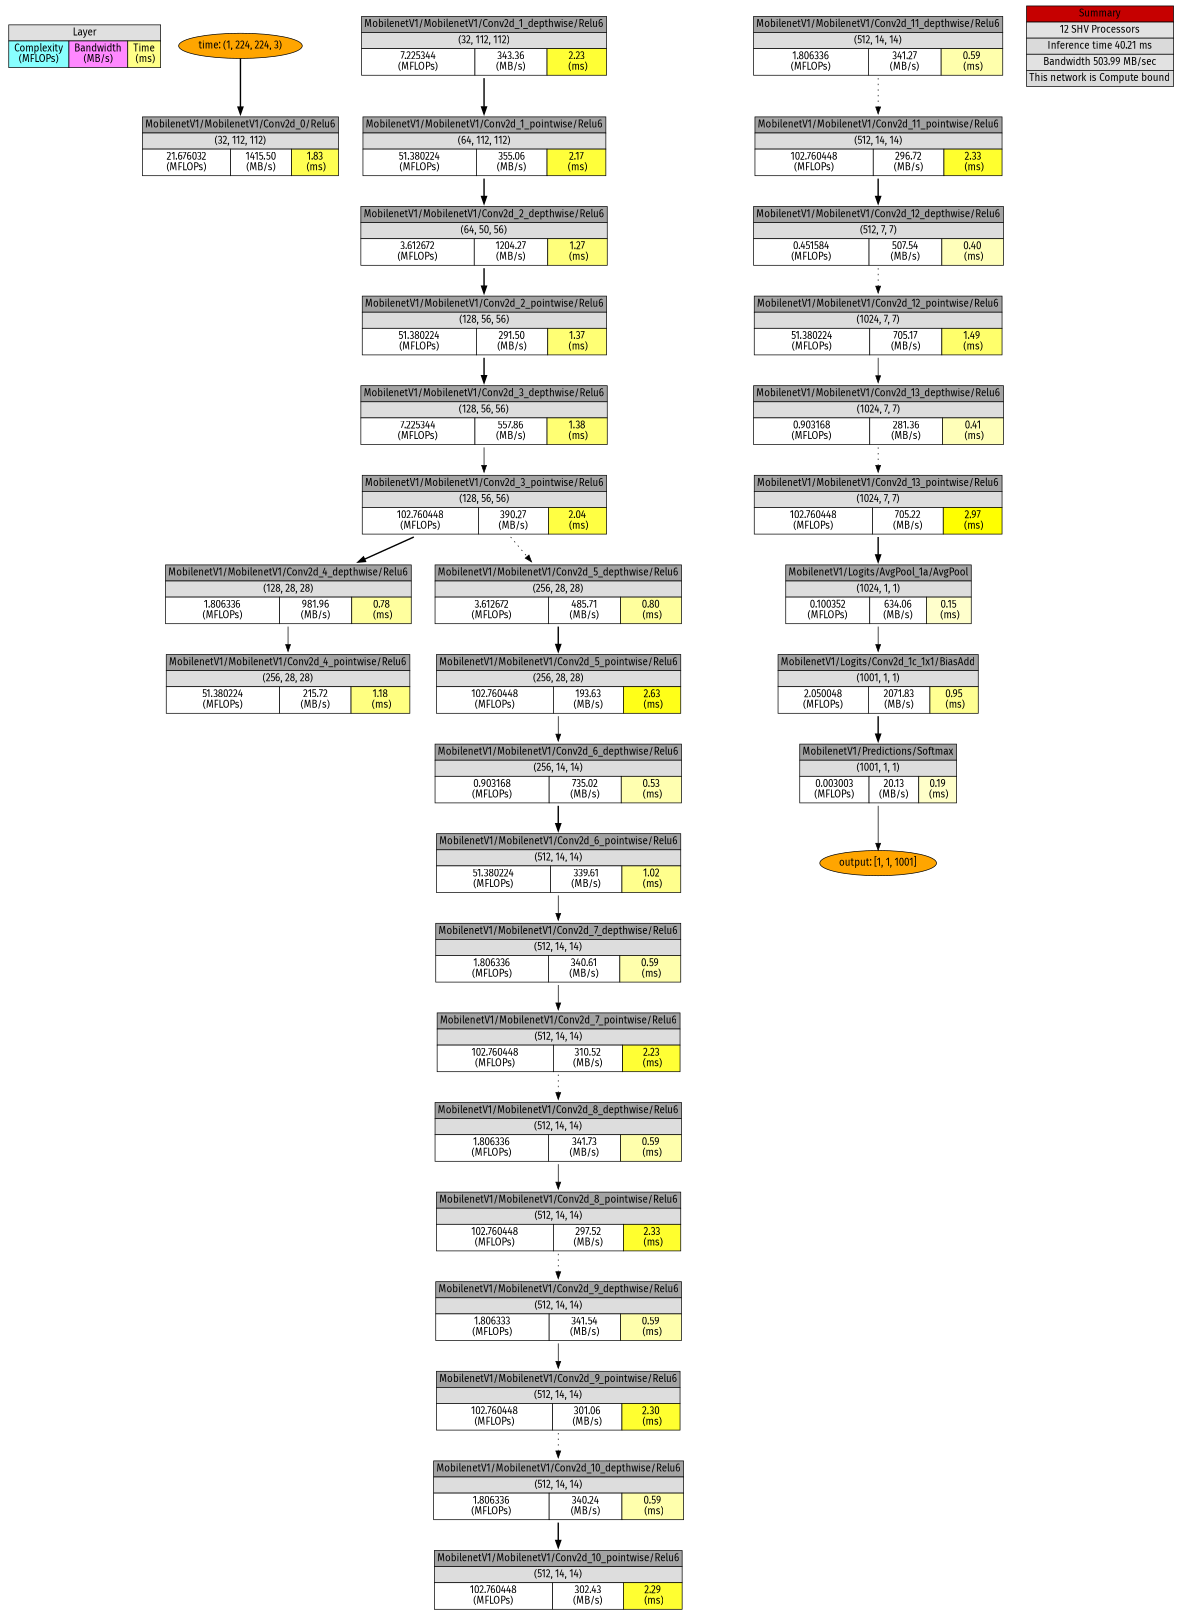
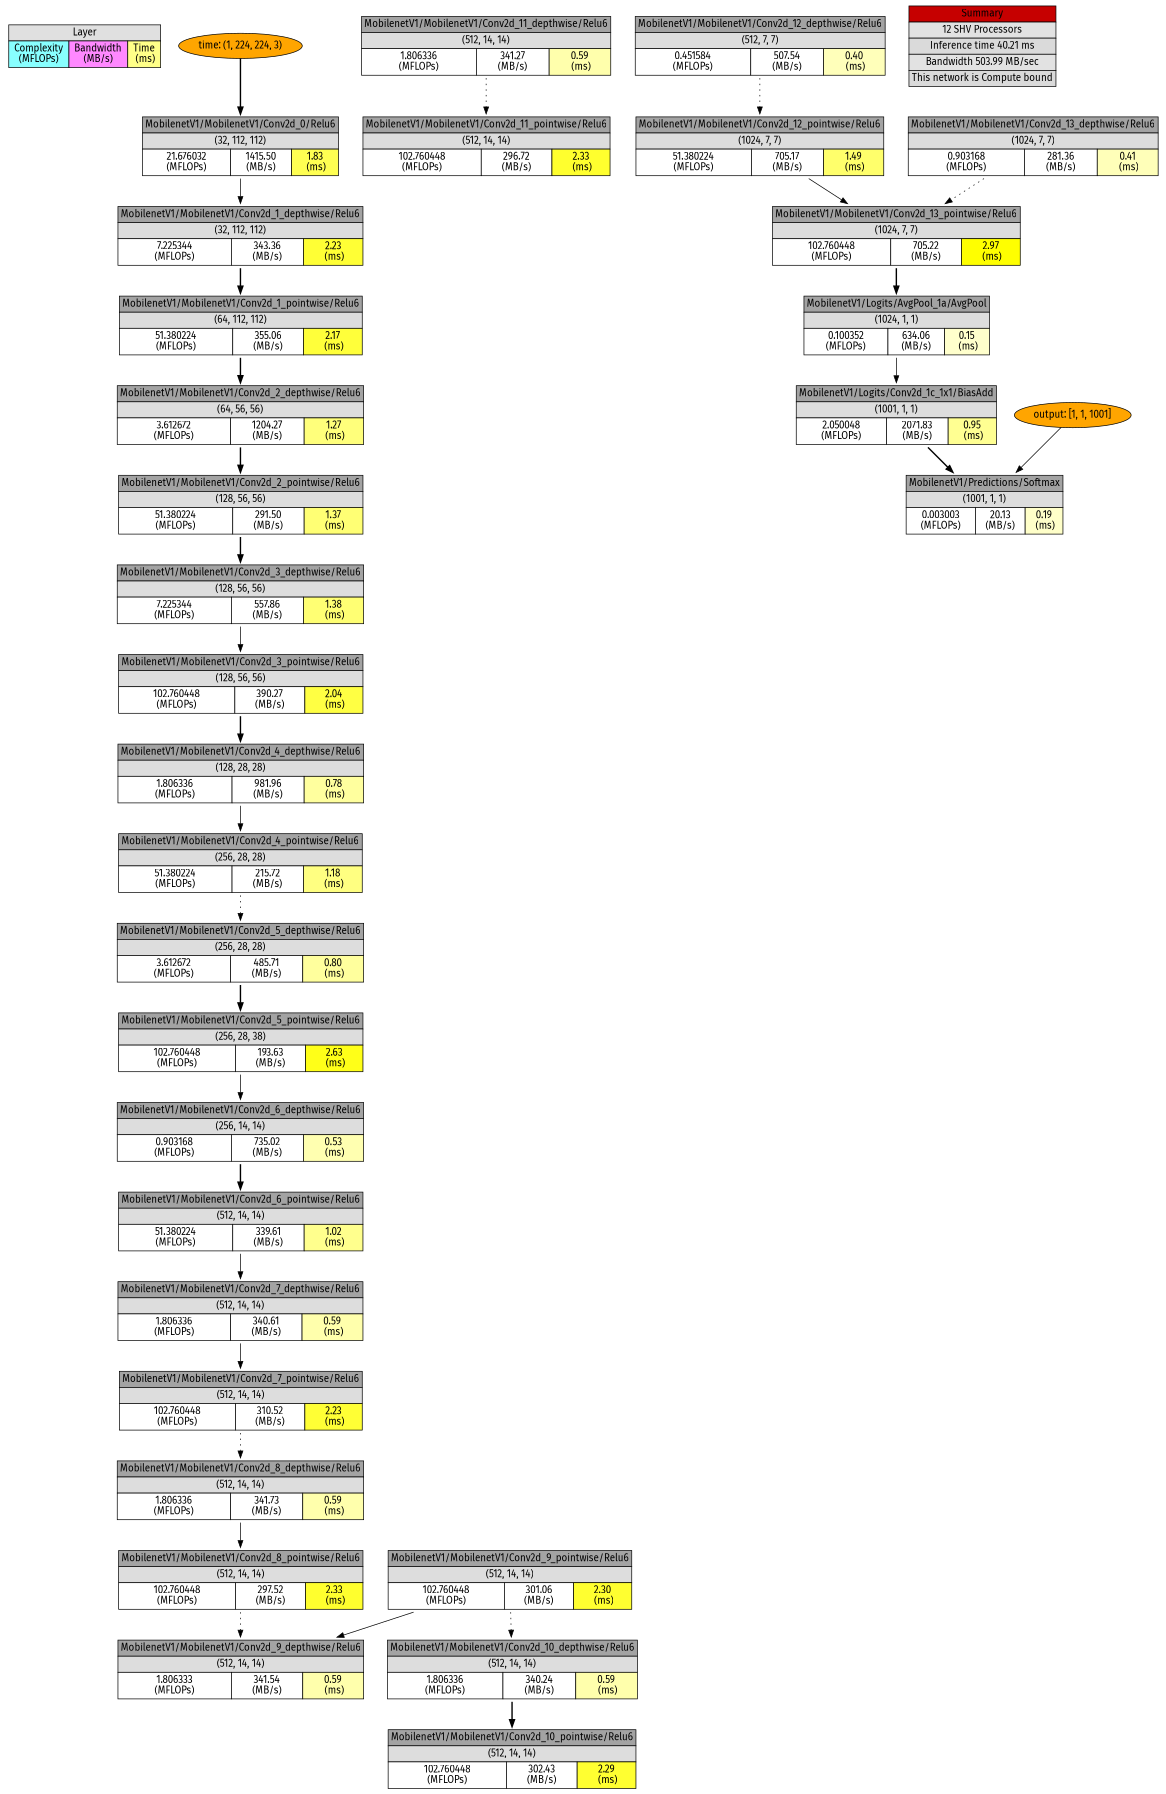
edge "MobilenetV1/MobilenetV1/Conv2d_0/Relu6" -> "MobilenetV1/MobilenetV1/Conv2d_1_depthwise/Relu6": added
edge "MobilenetV1/MobilenetV1/Conv2d_11_pointwise/Relu6" -> "MobilenetV1/MobilenetV1/Conv2d_12_depthwise/Relu6": removed
node "MobilenetV1/MobilenetV1/Conv2d_2_depthwise/Relu6": text "(64, 50, 56)" -> "(64, 56, 56)"
edge "MobilenetV1/MobilenetV1/Conv2d_12_pointwise/Relu6" -> "MobilenetV1/MobilenetV1/Conv2d_13_depthwise/Relu6": now "MobilenetV1/MobilenetV1/Conv2d_12_pointwise/Relu6" -> "MobilenetV1/MobilenetV1/Conv2d_13_pointwise/Relu6"
edge "MobilenetV1/MobilenetV1/Conv2d_3_pointwise/Relu6" -> "MobilenetV1/MobilenetV1/Conv2d_5_depthwise/Relu6": now "MobilenetV1/MobilenetV1/Conv2d_4_pointwise/Relu6" -> "MobilenetV1/MobilenetV1/Conv2d_5_depthwise/Relu6"
node "MobilenetV1/MobilenetV1/Conv2d_5_pointwise/Relu6": text "(256, 28, 28)" -> "(256, 28, 38)"
edge "MobilenetV1/Predictions/Softmax" -> "output: [1, 1, 1001]": reversed
edge "MobilenetV1/MobilenetV1/Conv2d_9_depthwise/Relu6" -> "MobilenetV1/MobilenetV1/Conv2d_9_pointwise/Relu6": reversed
